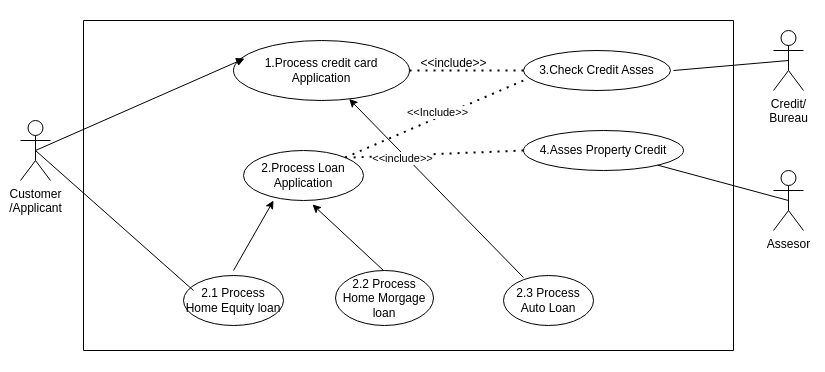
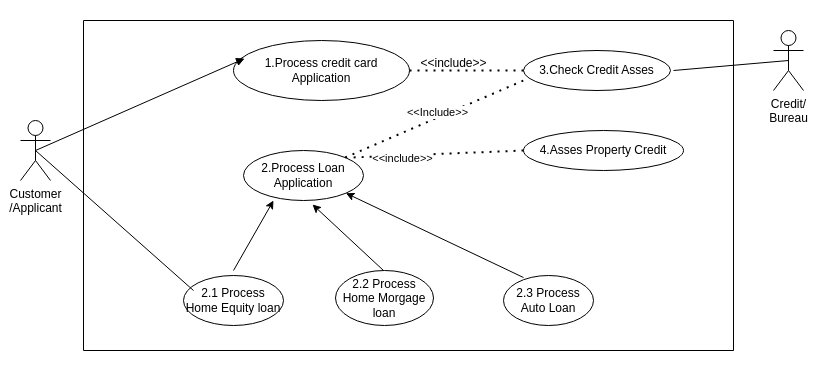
edge "4.Asses Property Credit" -- "Assesor": removed
node "Assesor": removed
edge "2.3 Process Auto Loan" -> "1.Process credit card Application": now "2.3 Process Auto Loan" -> "2.Process Loan Application"
